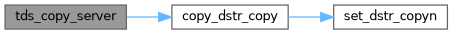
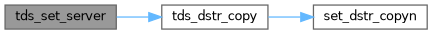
node "tds_copy_server": label "tds_copy_server" -> "tds_set_server"
node "copy_dstr_copy": label "copy_dstr_copy" -> "tds_dstr_copy"
